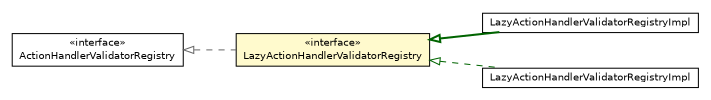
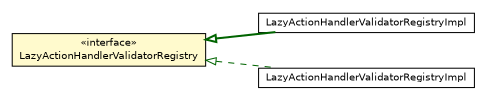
node "ActionHandlerValidatorRegistry": removed
